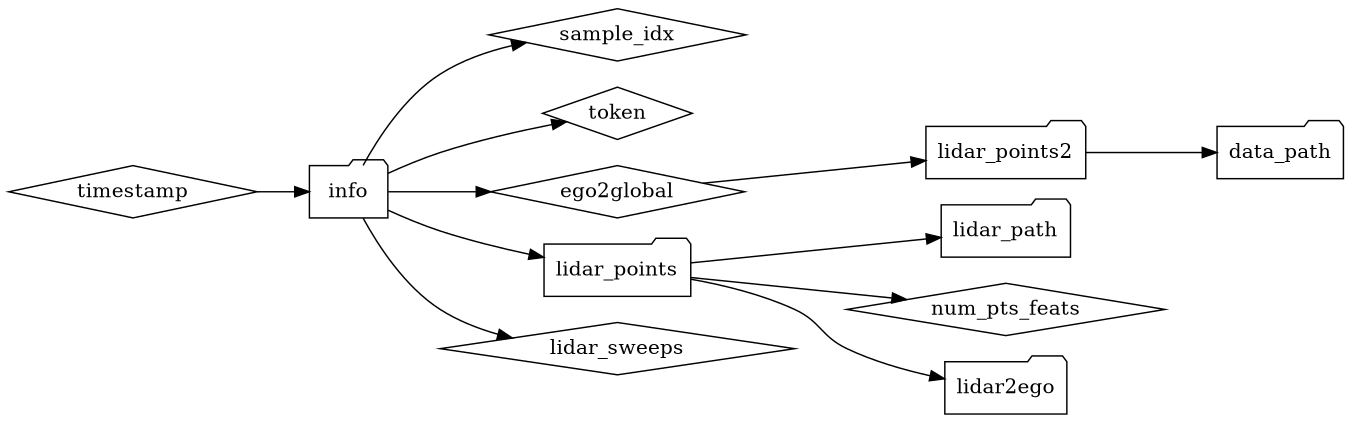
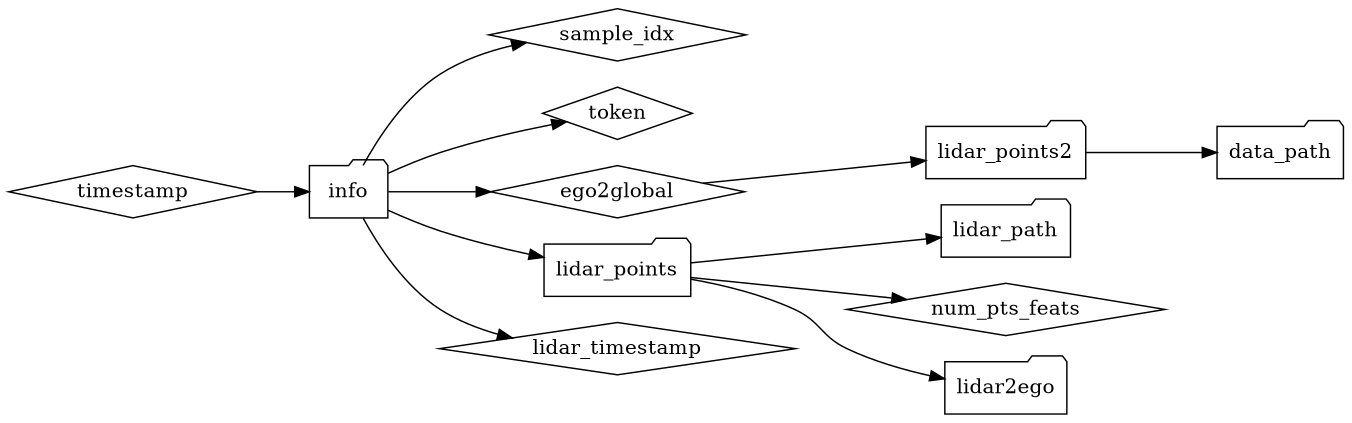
node "lidar_sweeps": label "lidar_sweeps" -> "lidar_timestamp"
